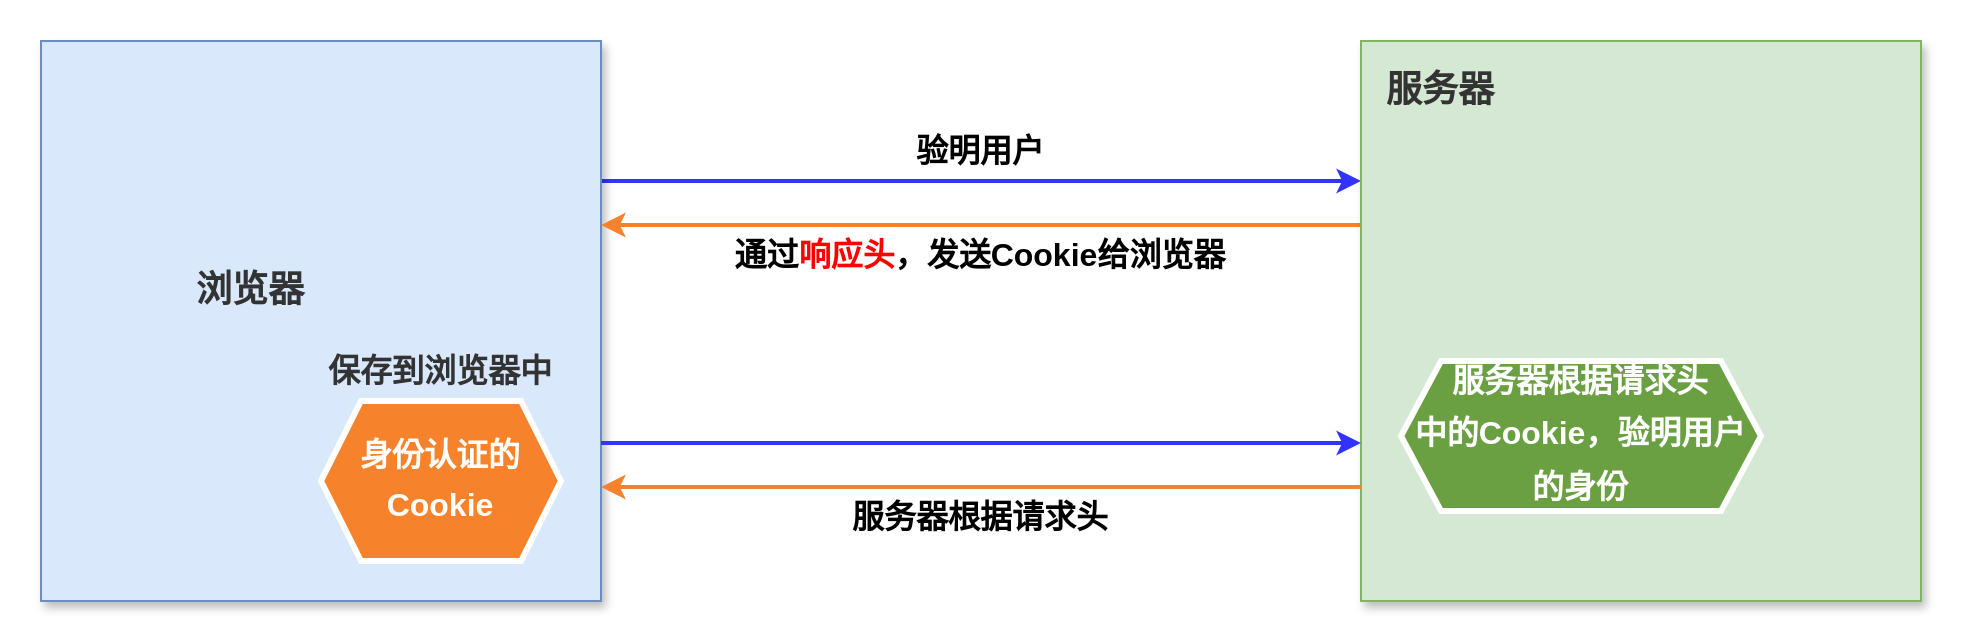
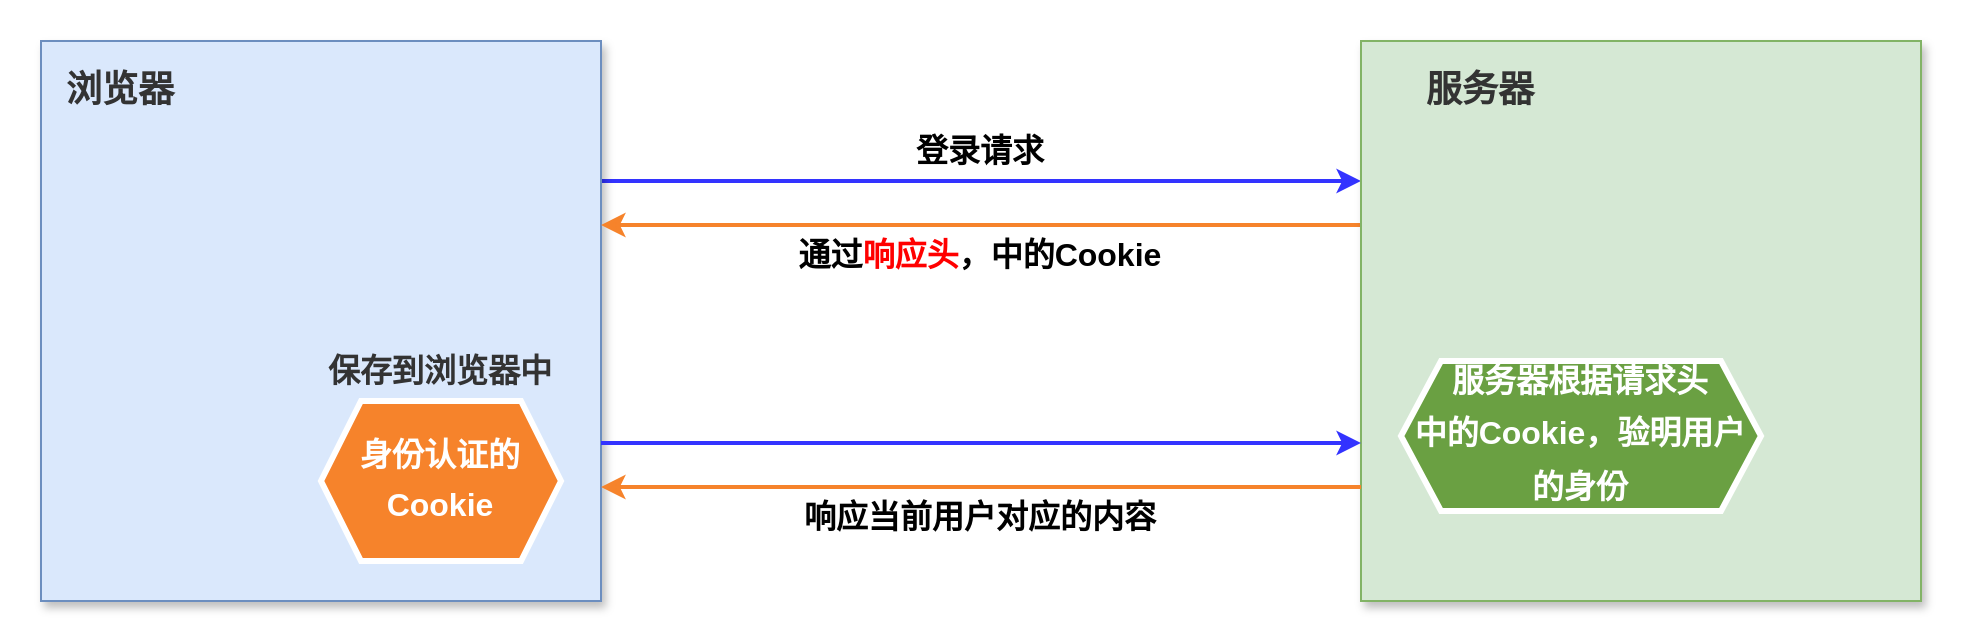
node "服务器": moved (1441, 91) -> (1481, 91)
node "验明用户": label "验明用户" -> "登录请求"
node "通过响应头，发送Cookie给浏览器": label "通过响应头，发送Cookie给浏览器" -> "通过响应头，中的Cookie"
node "浏览器": moved (251, 291) -> (121, 91)
node "服务器根据请求头": label "服务器根据请求头" -> "响应当前用户对应的内容"
